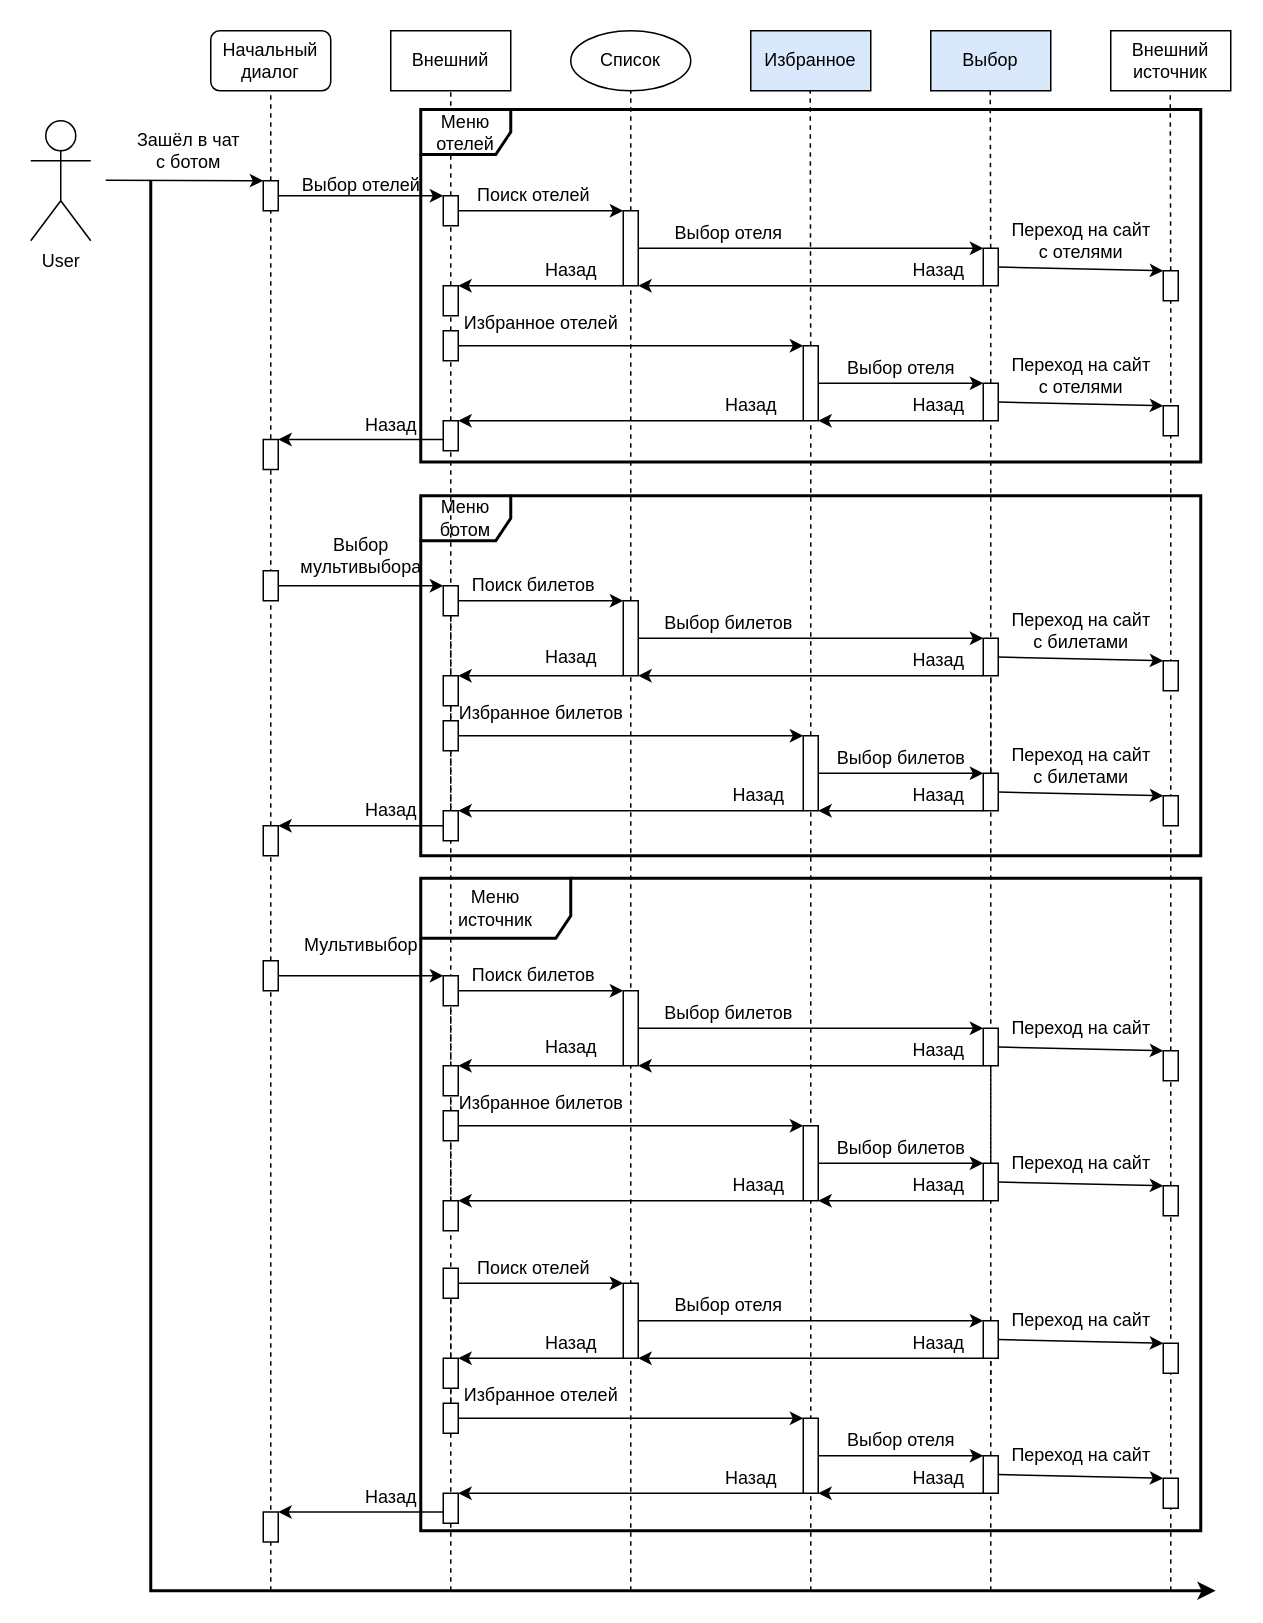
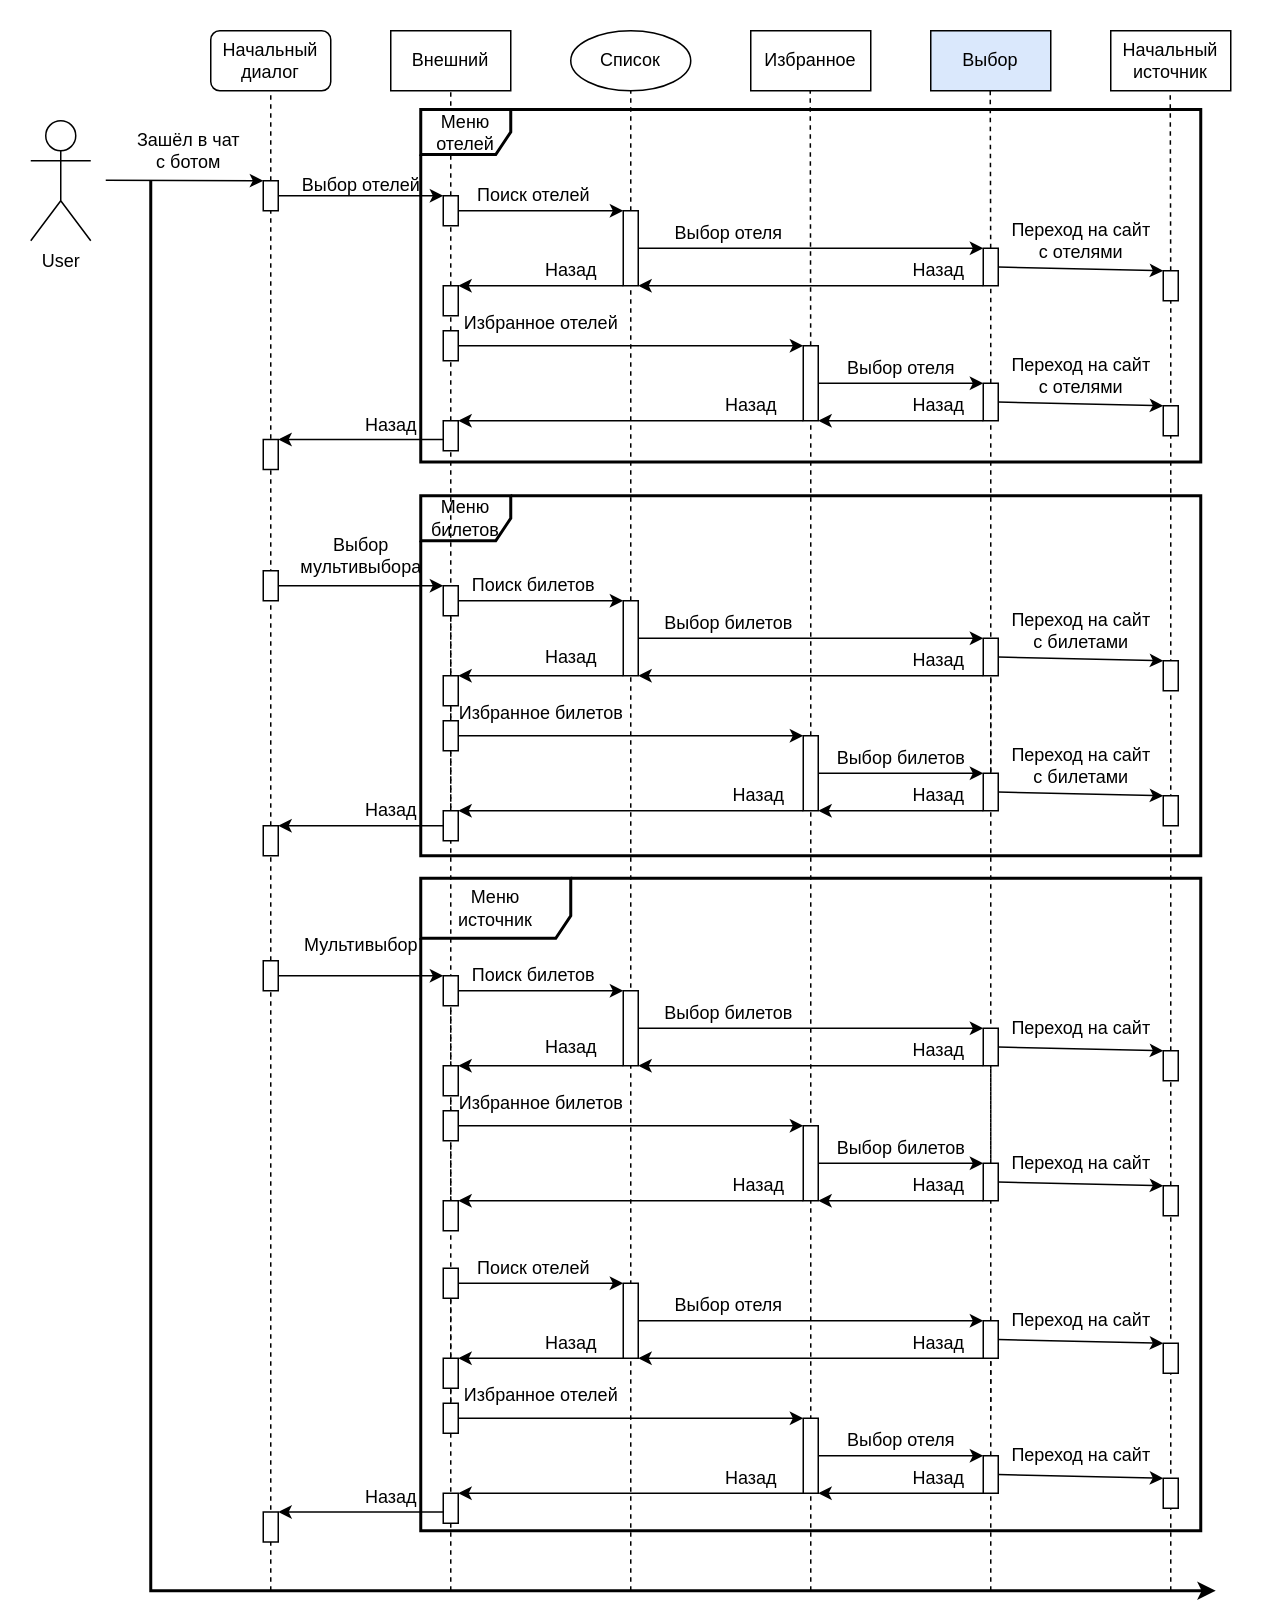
node "Избранное": fillcolor #dae8fc -> #ffffff
node "Внешний источник": label "Внешний источник" -> "Начальный источник"
node "Меню ботом": label "Меню ботом" -> "Меню билетов"
